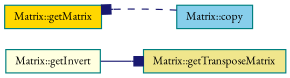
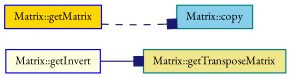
edge "Matrix::copy" -> "Matrix::getMatrix": reversed
node "Matrix::getMatrix": color teal -> blue
node "Matrix::getInvert": color teal -> blue
